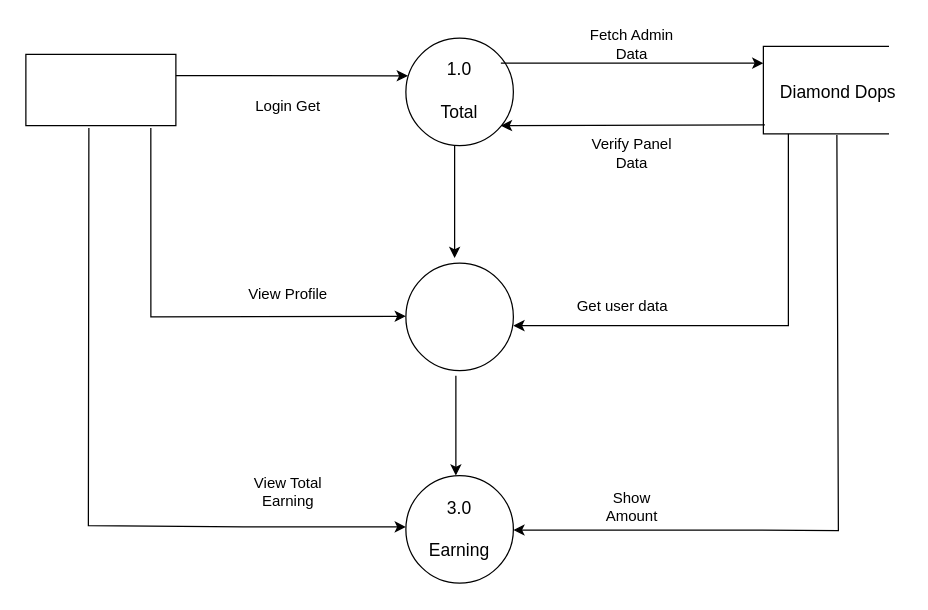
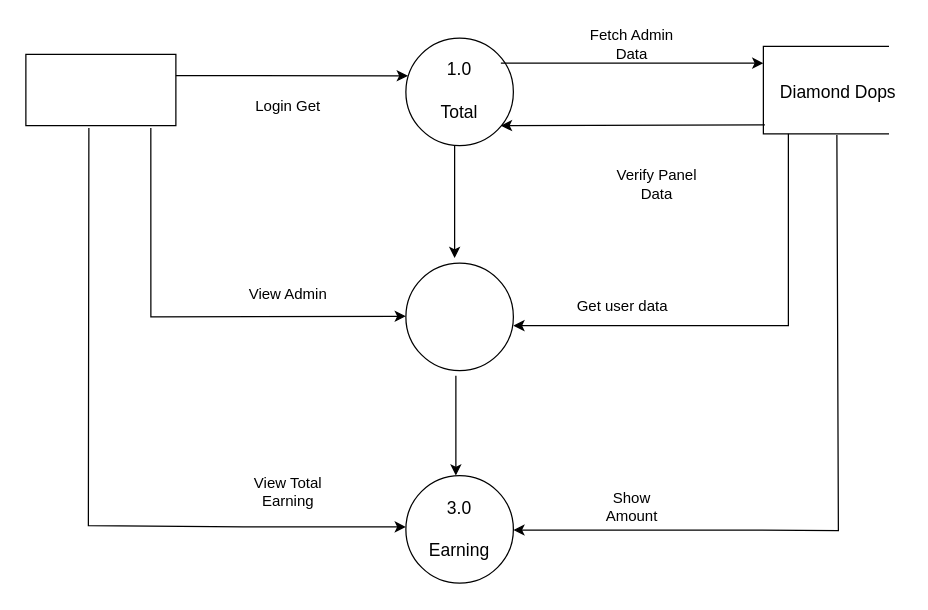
node "Verify Panel Data": moved (632, 153) -> (657, 184)
node "View Profile": label "View Profile" -> "View Admin"
